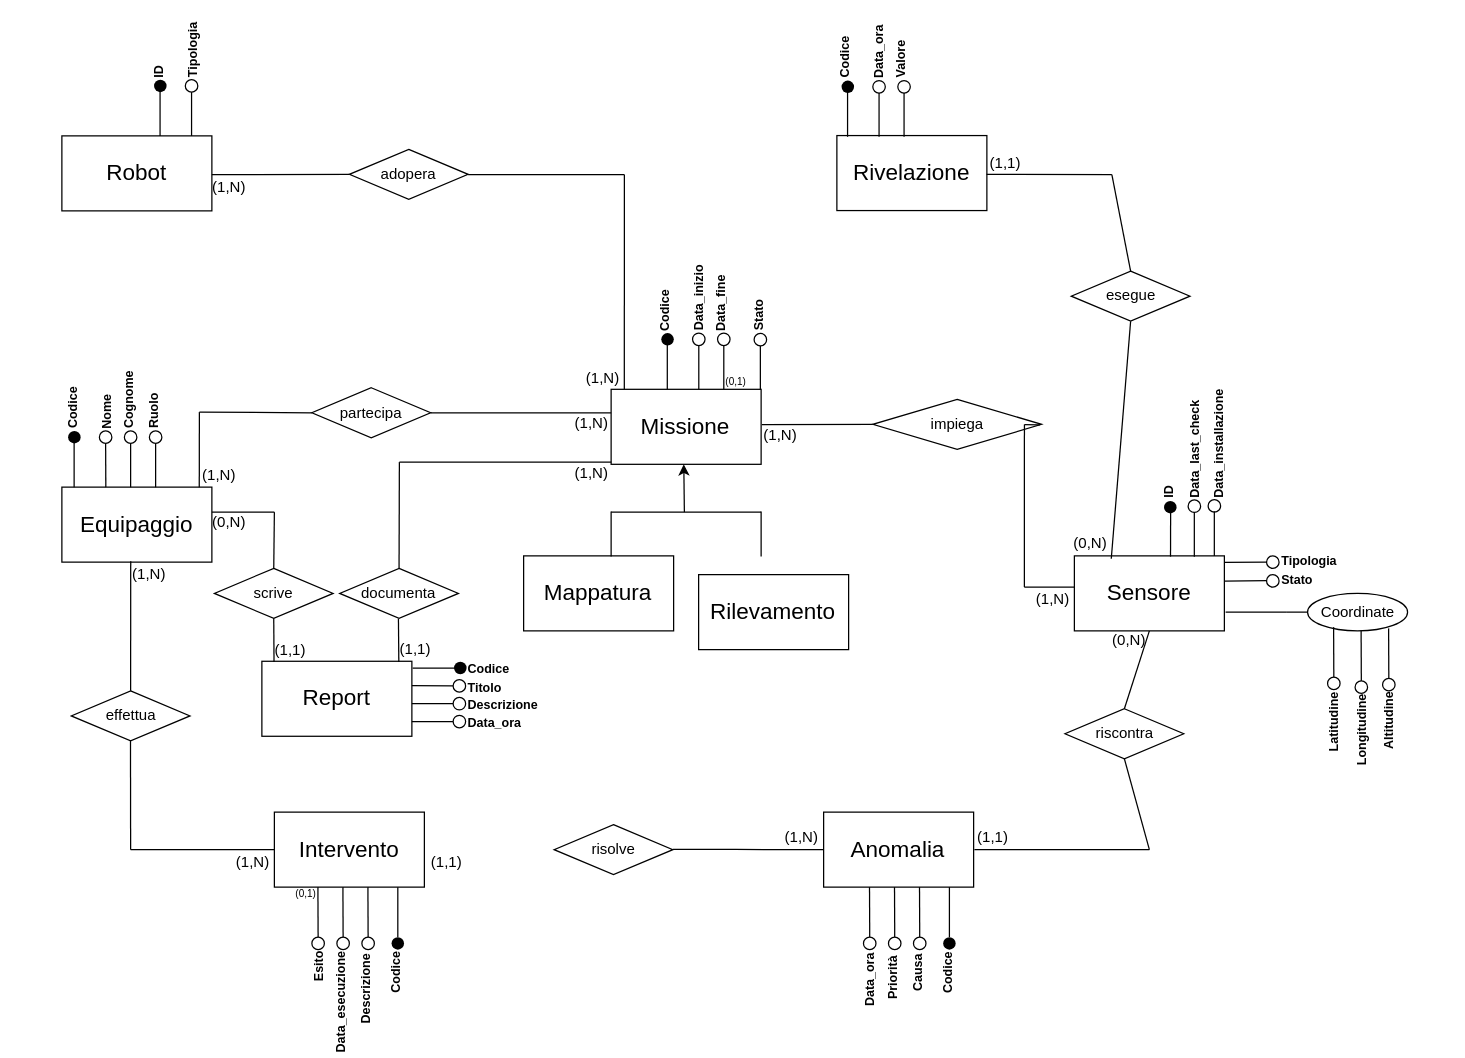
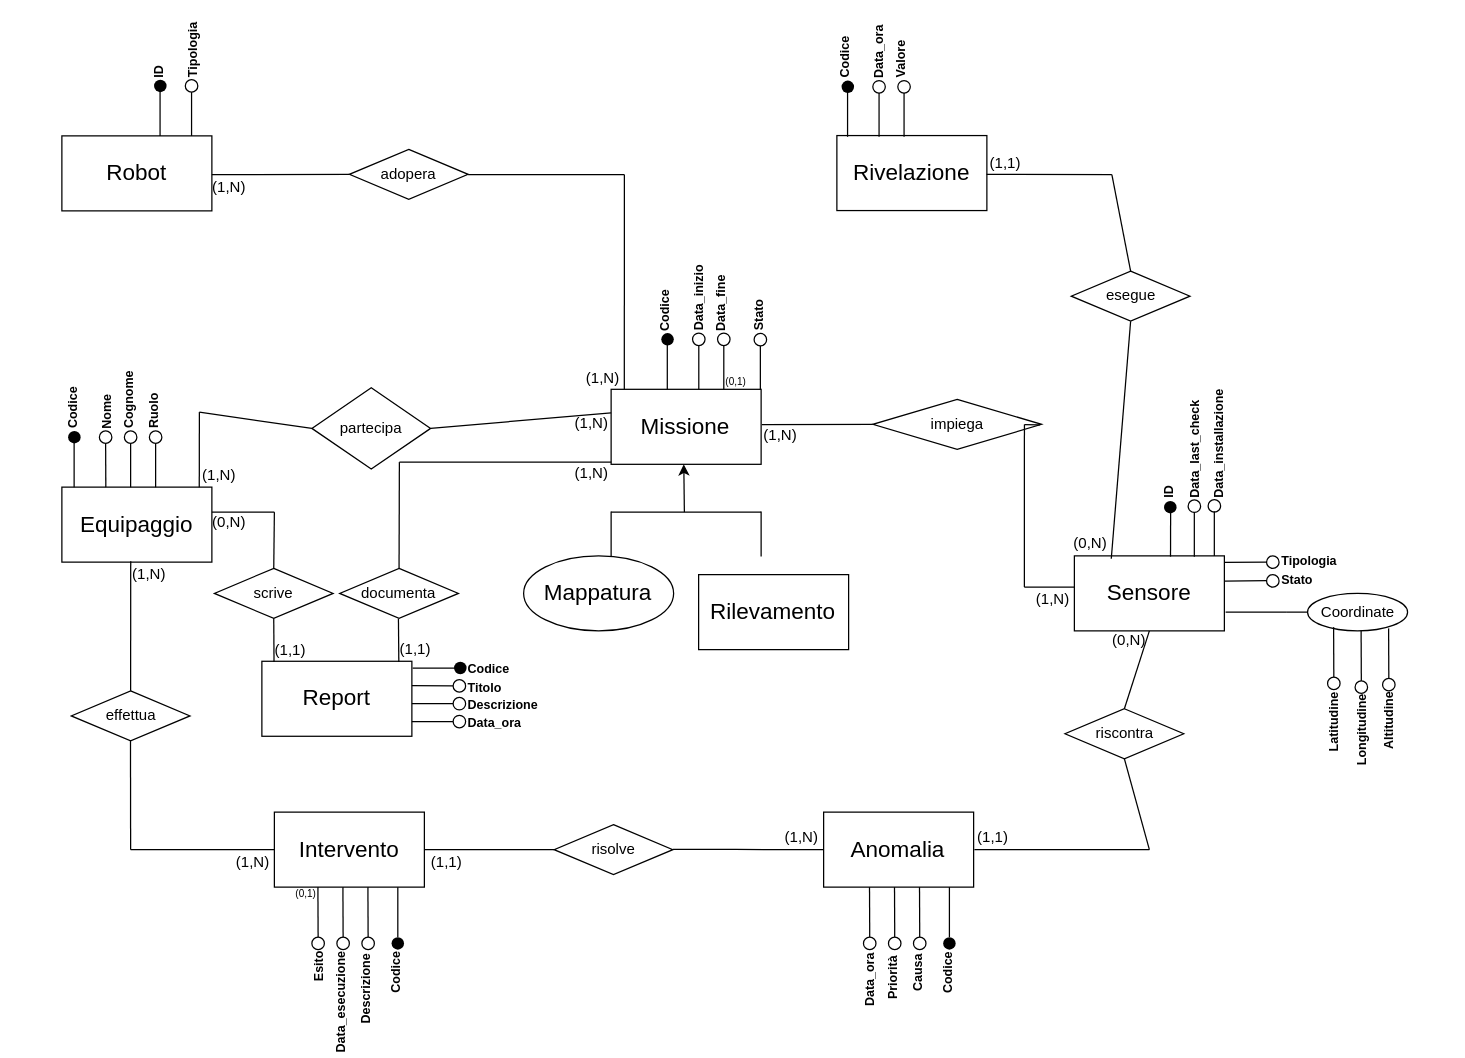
node "partecipa": size 119x50 -> 119x81
node "Mappatura": shape rectangle -> ellipse
edge "Intervento" -- "risolve": added
